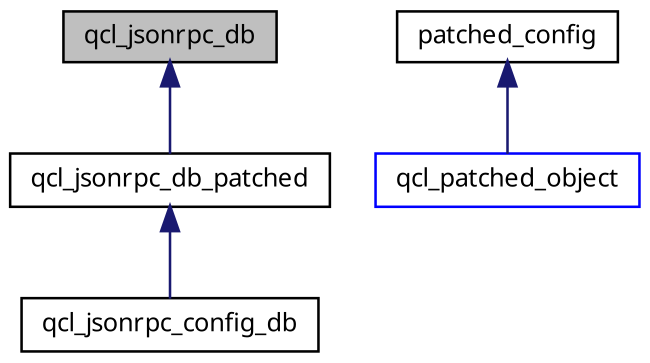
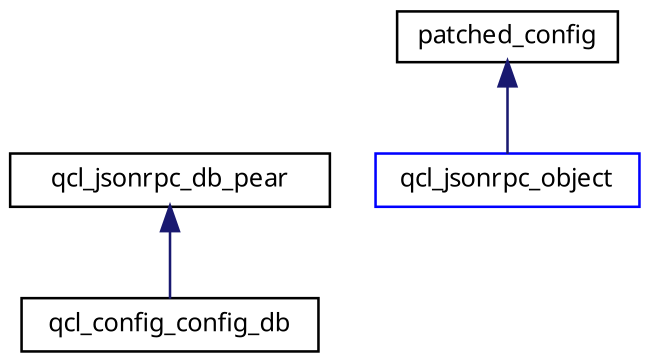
node "qcl_jsonrpc_db": removed
node "qcl_jsonrpc_db_patched": label "qcl_jsonrpc_db_patched" -> "qcl_jsonrpc_db_pear"
node "qcl_patched_object": label "qcl_patched_object" -> "qcl_jsonrpc_object"
node "qcl_jsonrpc_config_db": label "qcl_jsonrpc_config_db" -> "qcl_config_config_db"
